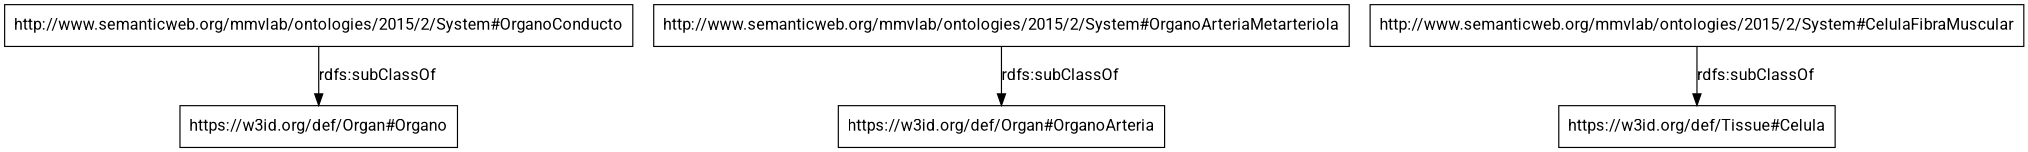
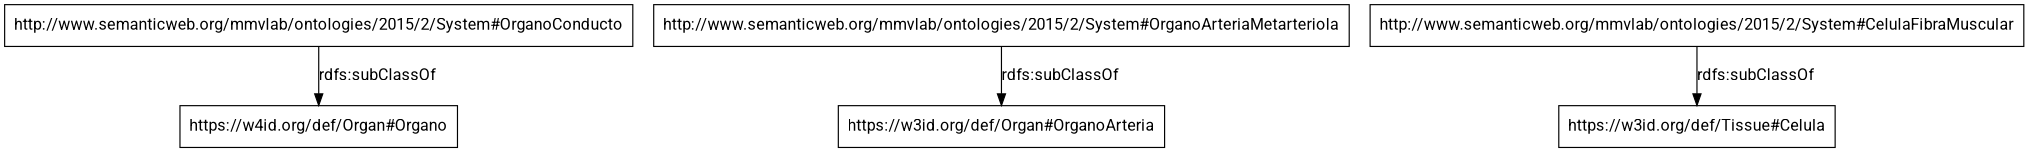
node "https://w3id.org/def/Organ#Organo": label "https://w3id.org/def/Organ#Organo" -> "https://w4id.org/def/Organ#Organo"
